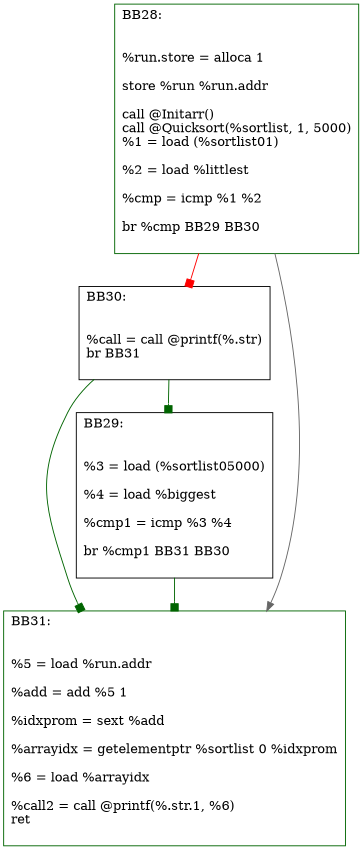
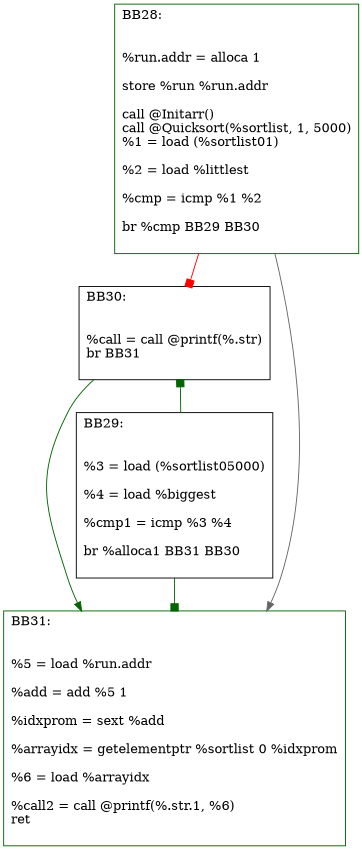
node "BB28:": text "%run.store = alloca 1" -> "%run.addr = alloca 1"
edge "BB30:" -> "BB29:": reversed
edge "BB30:" -> "BB31:": arrowhead box -> normal
node "BB29:": text "br %cmp1 BB31 BB30" -> "br %alloca1 BB31 BB30"
